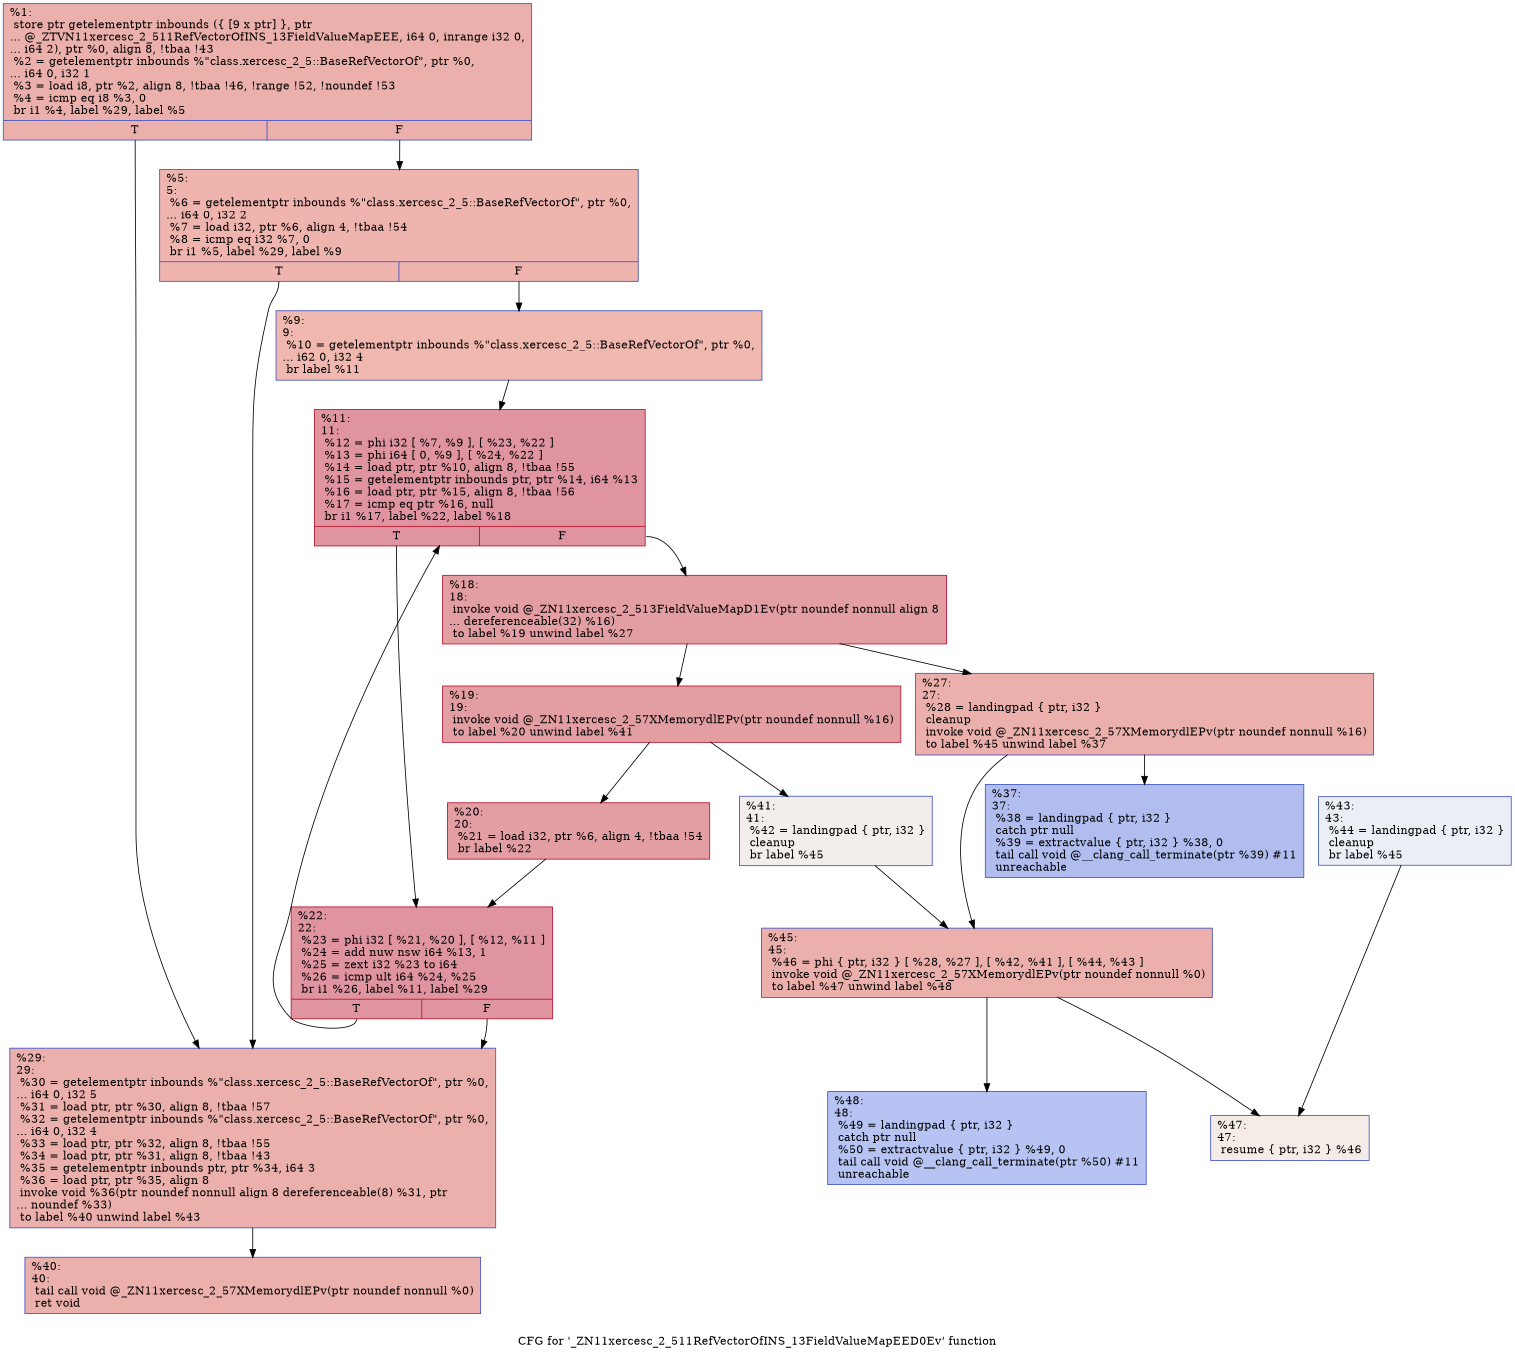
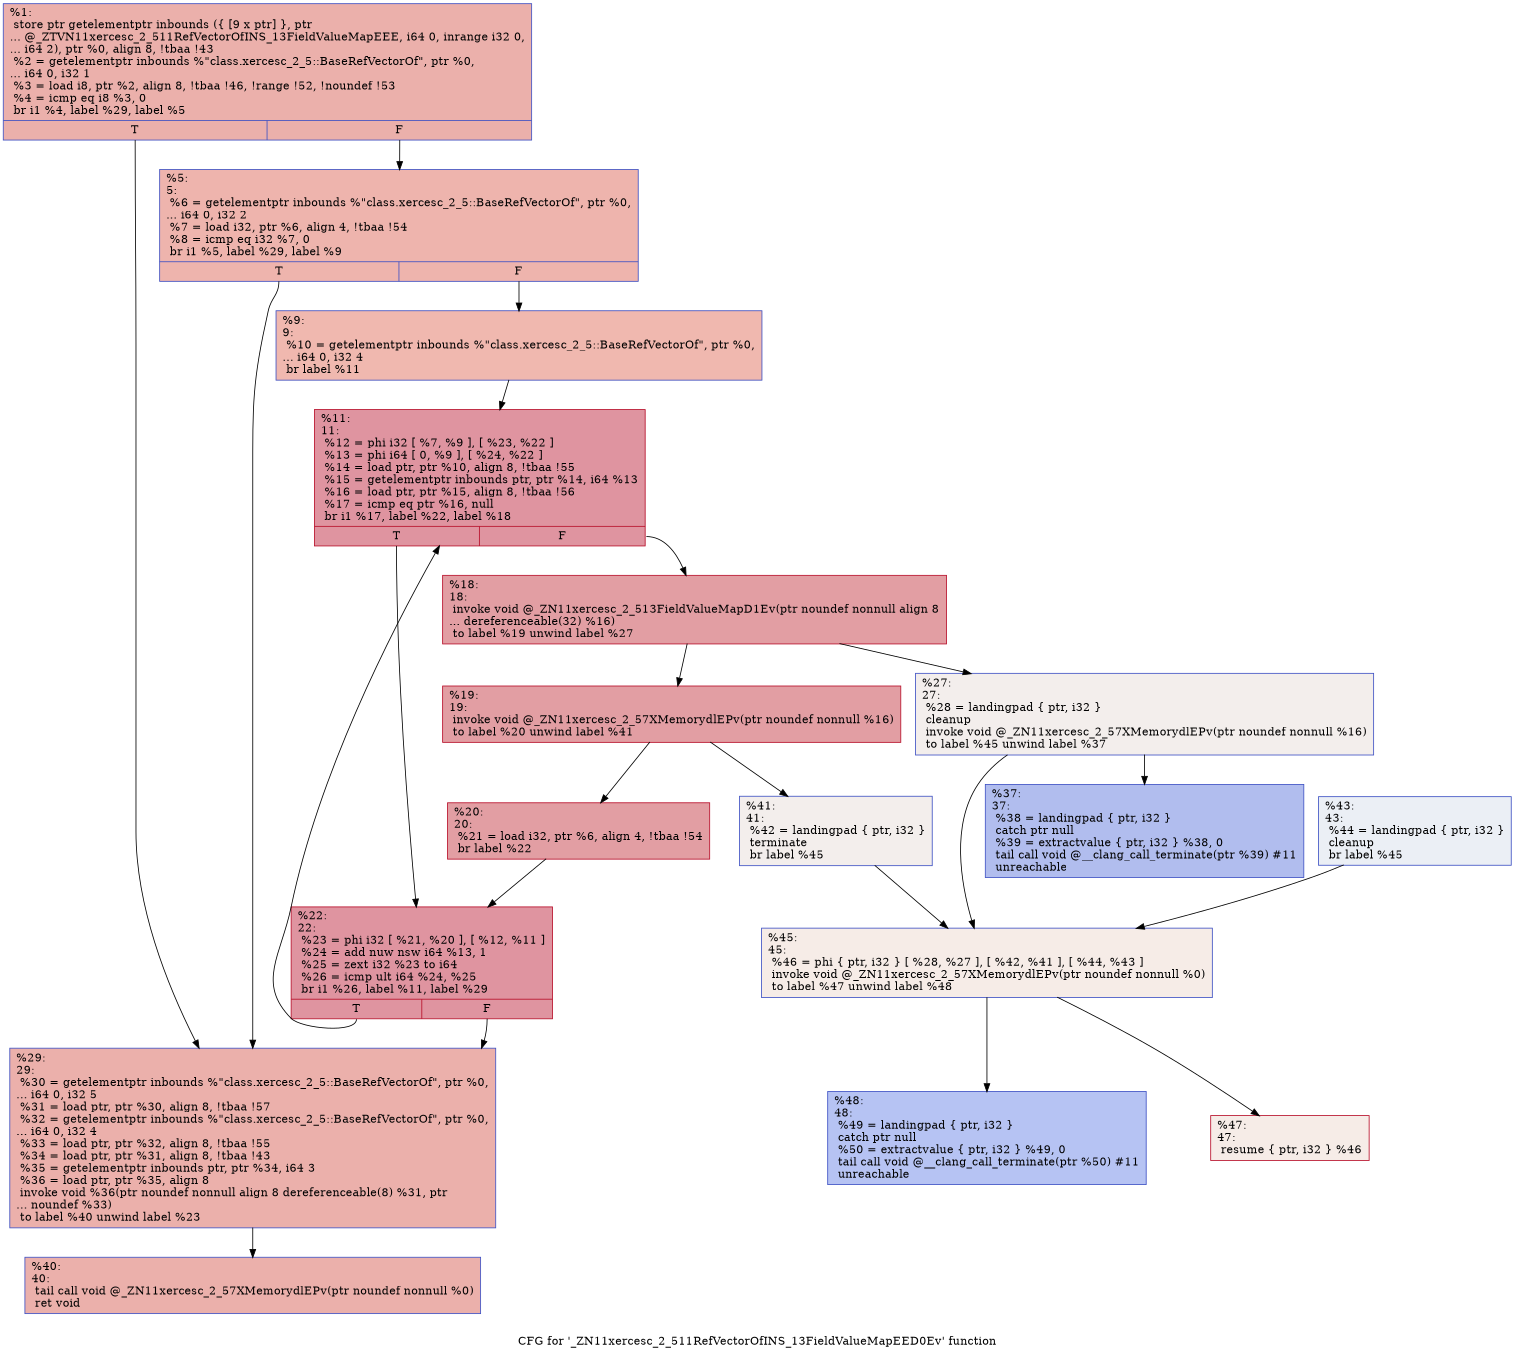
node "%9:": text "... i62 0, i32 4" -> "... i64 0, i32 4"
node "%27:": fillcolor #d24b4070 -> #e3d9d370
node "%41:": text "cleanup" -> "terminate"
node "%45:": fillcolor #d24b4070 -> #ead5c970
edge "%43:" -> "%47:": now "%43:" -> "%45:"
node "%47:": color #3d50c3ff -> #b70d28ff
node "%29:": text "to label %40 unwind label %43" -> "to label %40 unwind label %23"
